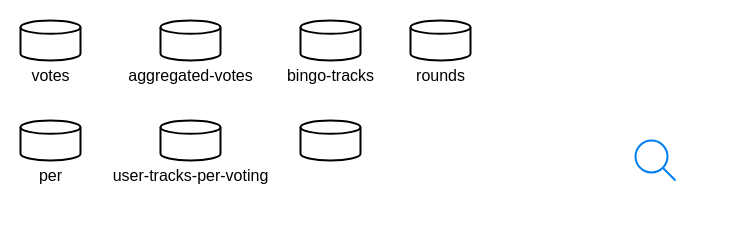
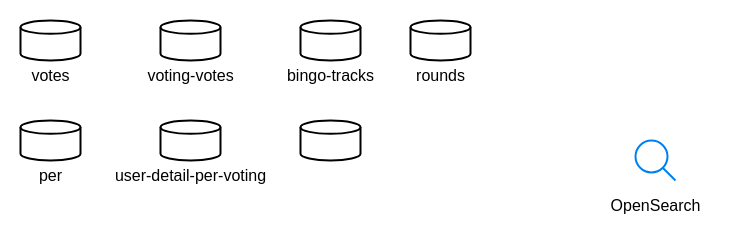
node "aggregated-votes": label "aggregated-votes" -> "voting-votes"
node "user-tracks-per-voting": label "user-tracks-per-voting" -> "user-detail-per-voting"
node "OpenSearch": added
